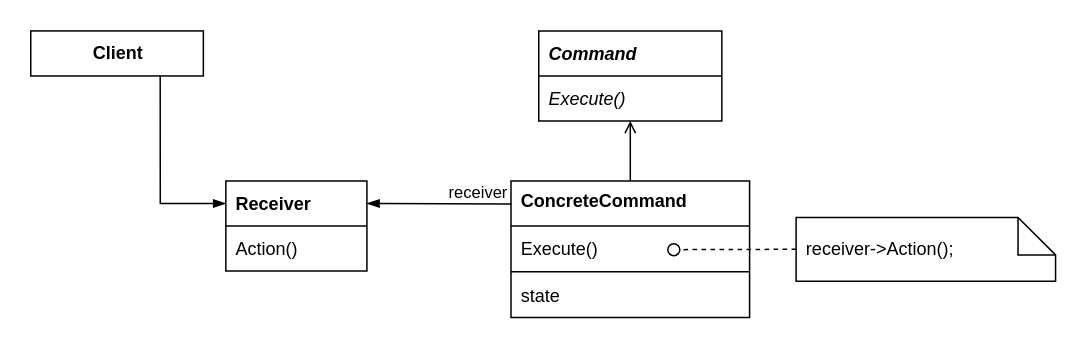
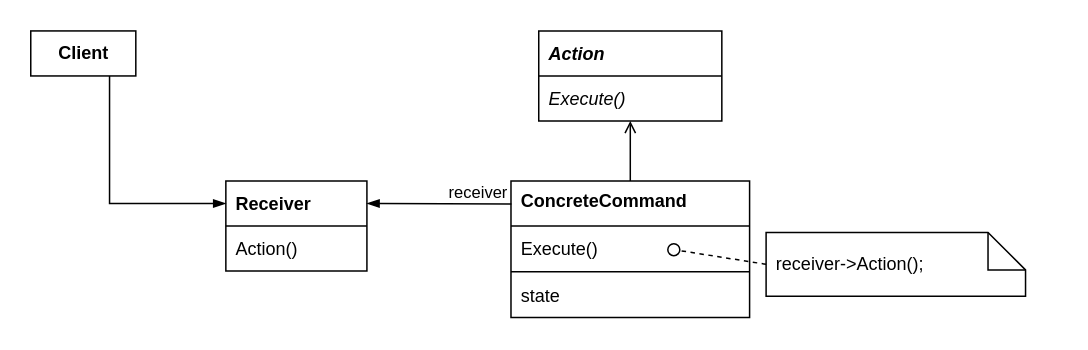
node "Client": size 173x45 -> 105x45
node "Command": label "Command" -> "Action"
node "receiver->Action();": moved (925, 249) -> (895, 264)
